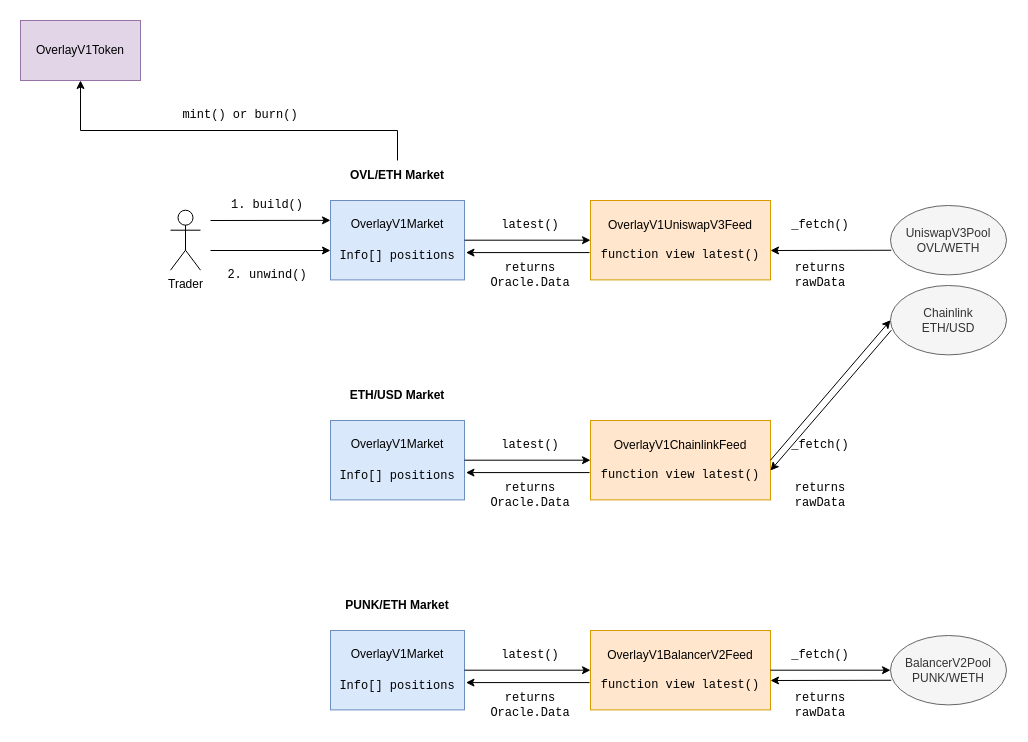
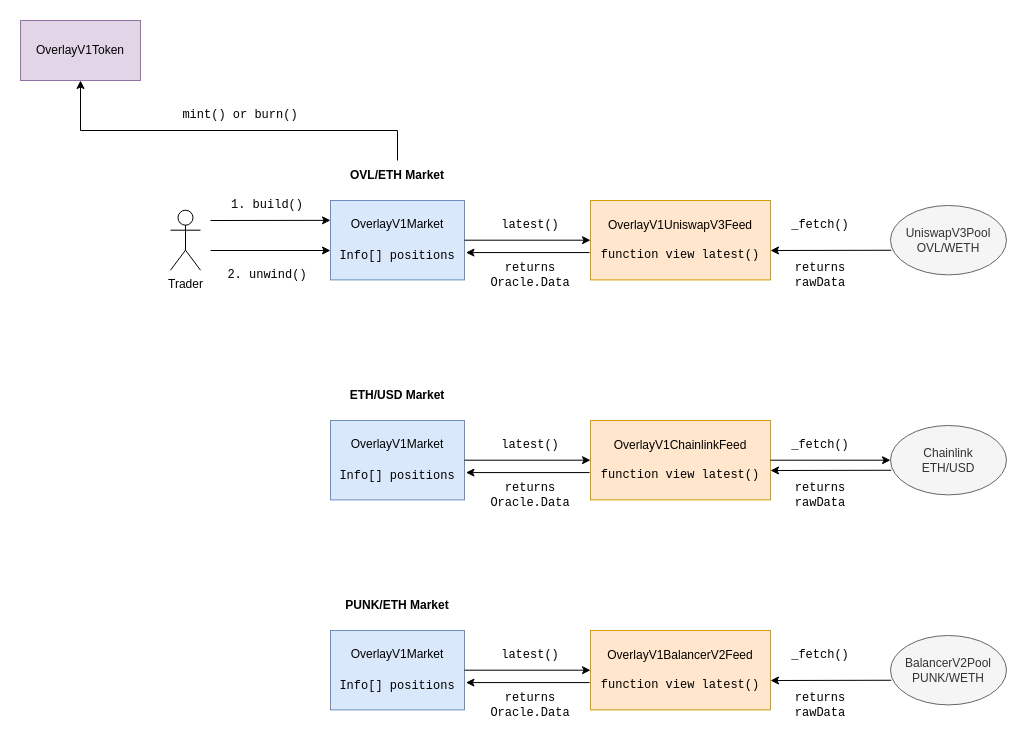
node "Chainlink ETH/USD": moved (949, 320) -> (949, 460)
edge "OverlayV1BalancerV2Feed function view latest()" -> "BalancerV2Pool PUNK/WETH": removed
